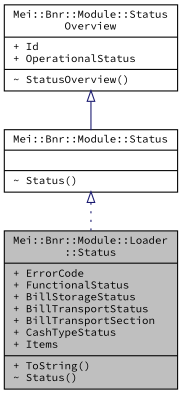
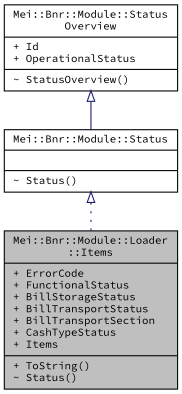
node "Mei::Bnr::Module::Loader": text "::Status" -> "::Items"
